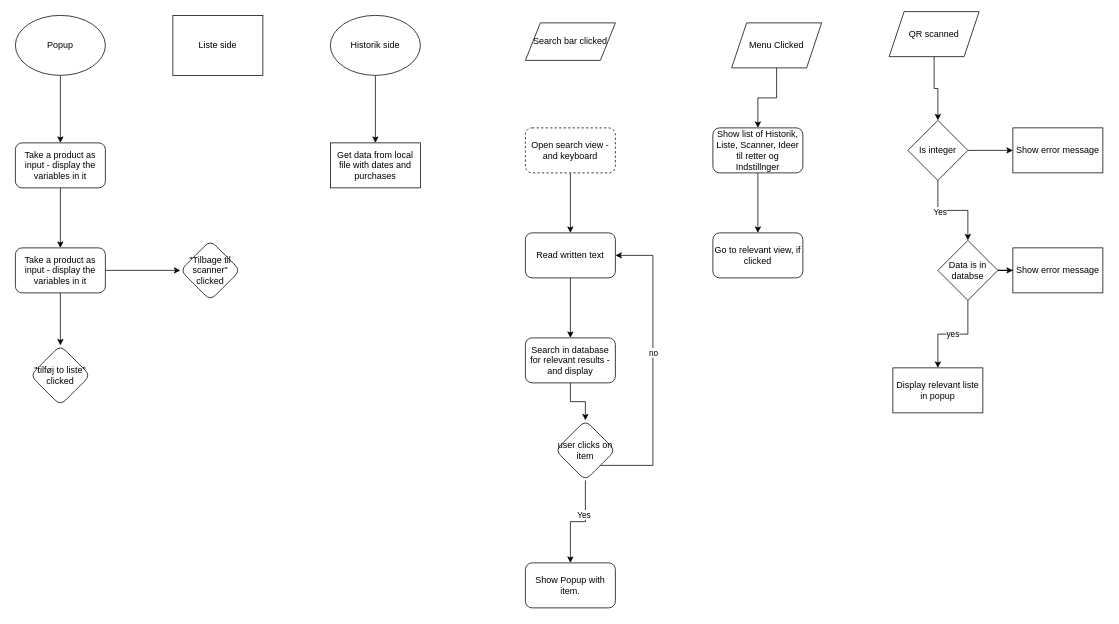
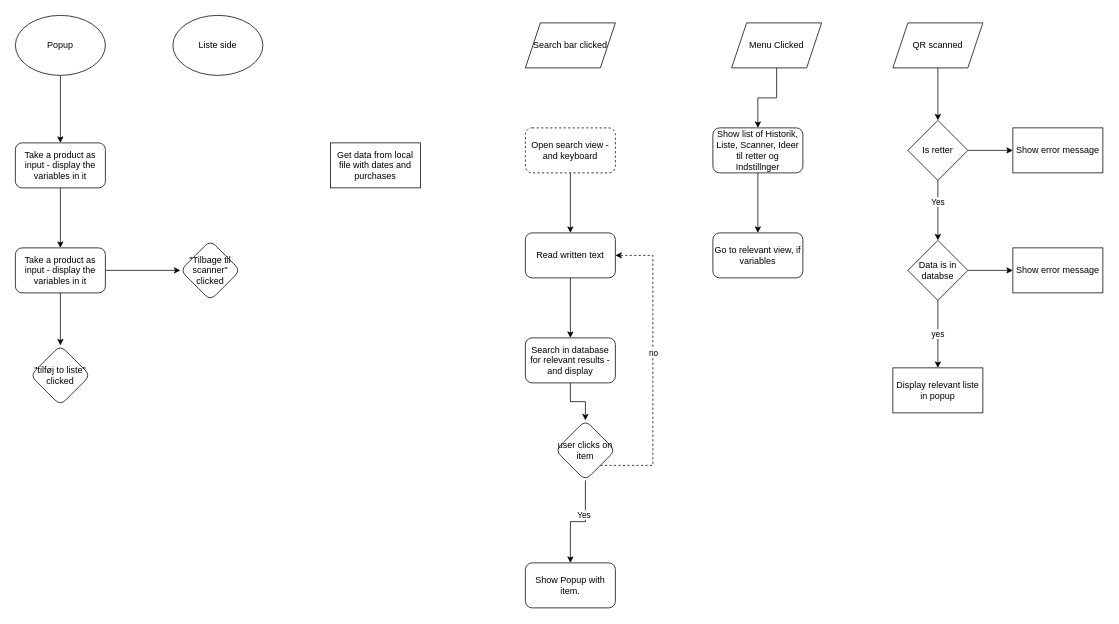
node "QR scanned": moved (934, 34) -> (938, 45)
node "Search bar clicked": size 90x38 -> 90x45
node "Liste side": shape rectangle -> ellipse
node "Historik side": removed
edge "Historik side" -> "Get data from local file with dates and purchases": removed
node "Is integer": label "Is integer" -> "Is retter"
node "Go to relevant view, if clicked": label "Go to relevant view, if clicked" -> "Go to relevant view, if variables"
node "Data is in databse": moved (968, 270) -> (938, 270)
edge "user clicks on item" -> "Read written text": style solid -> dashed
